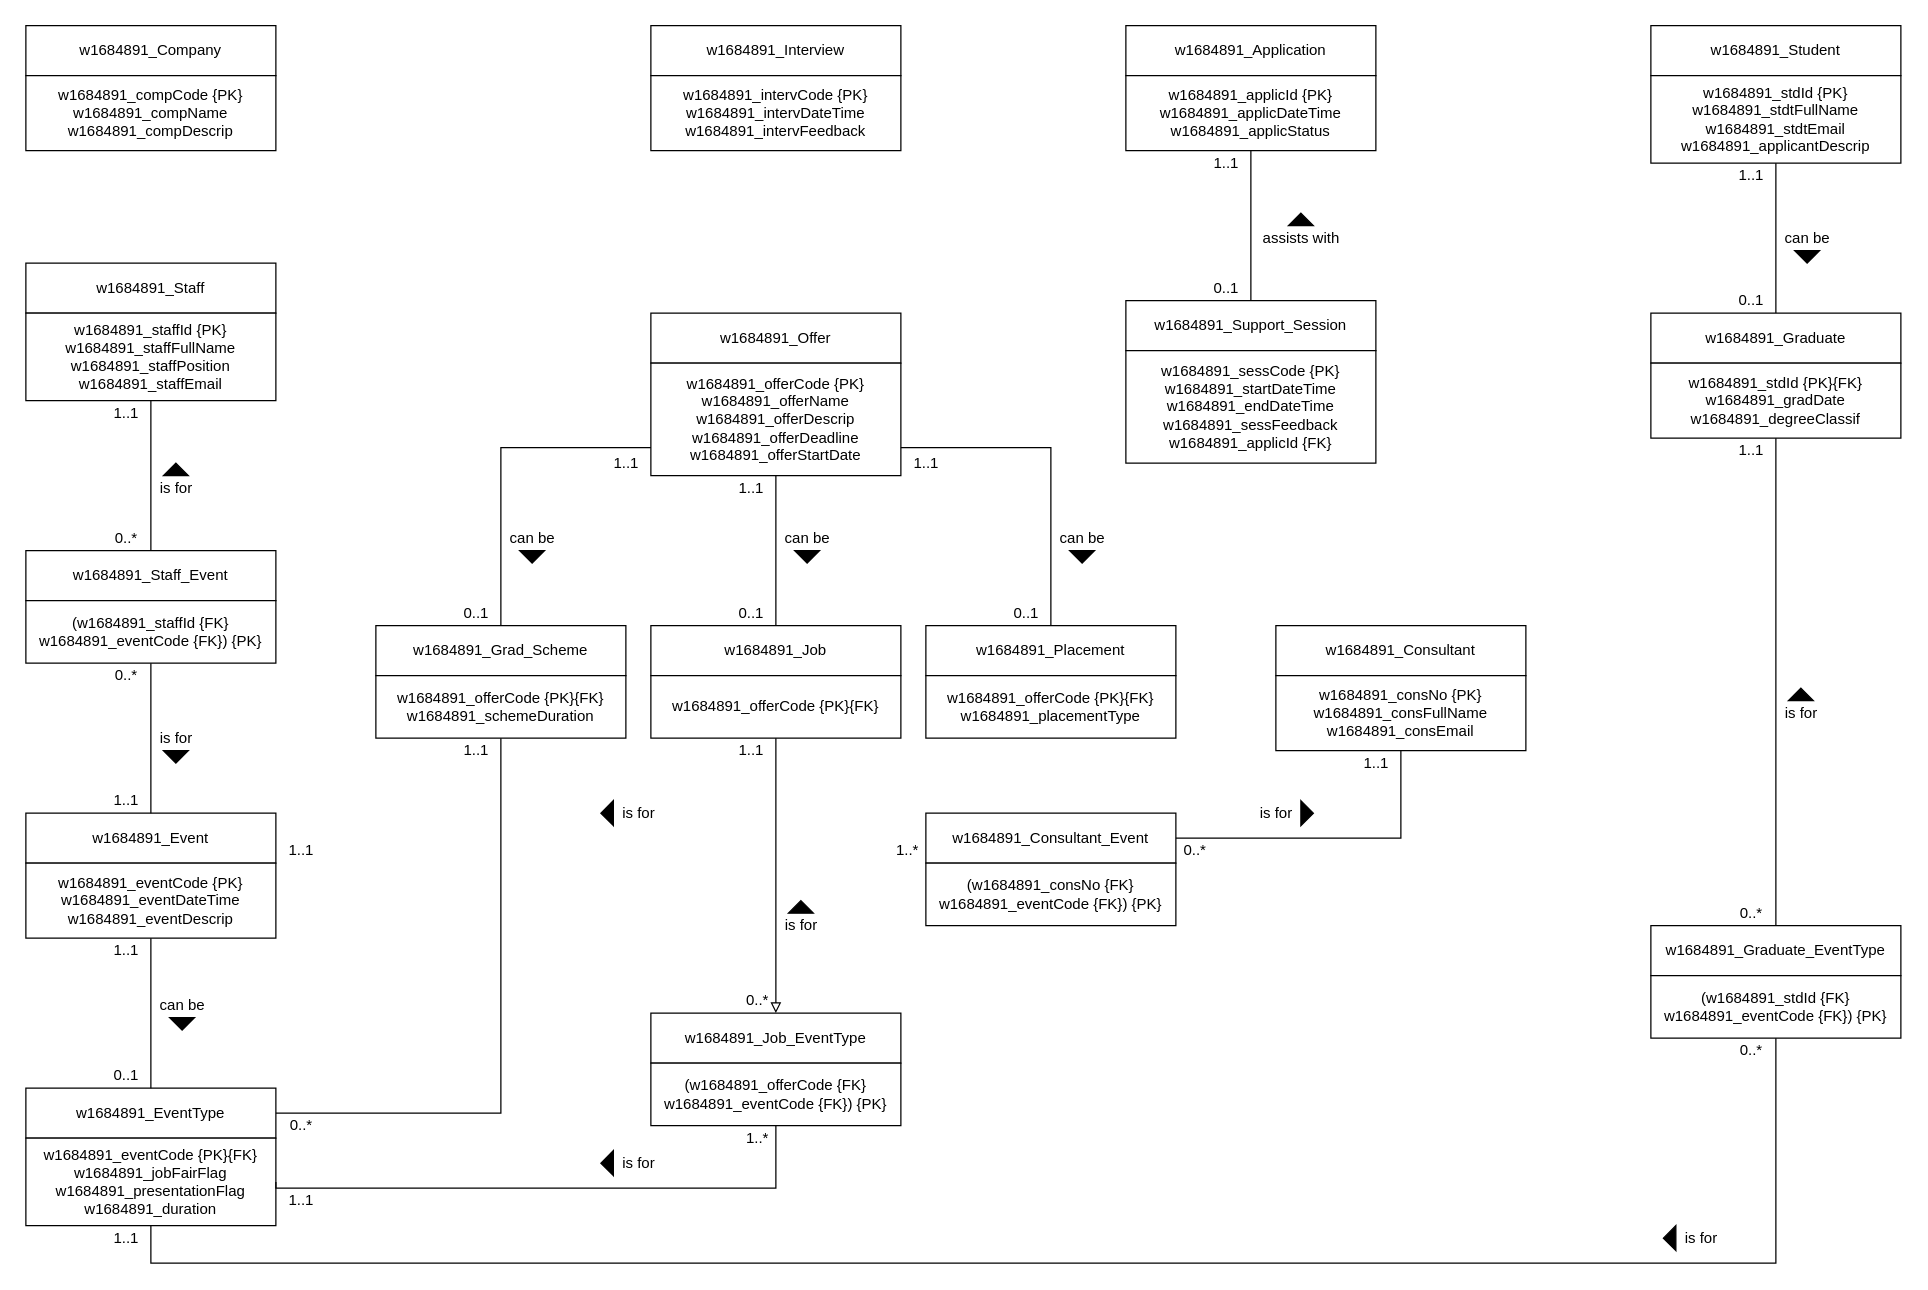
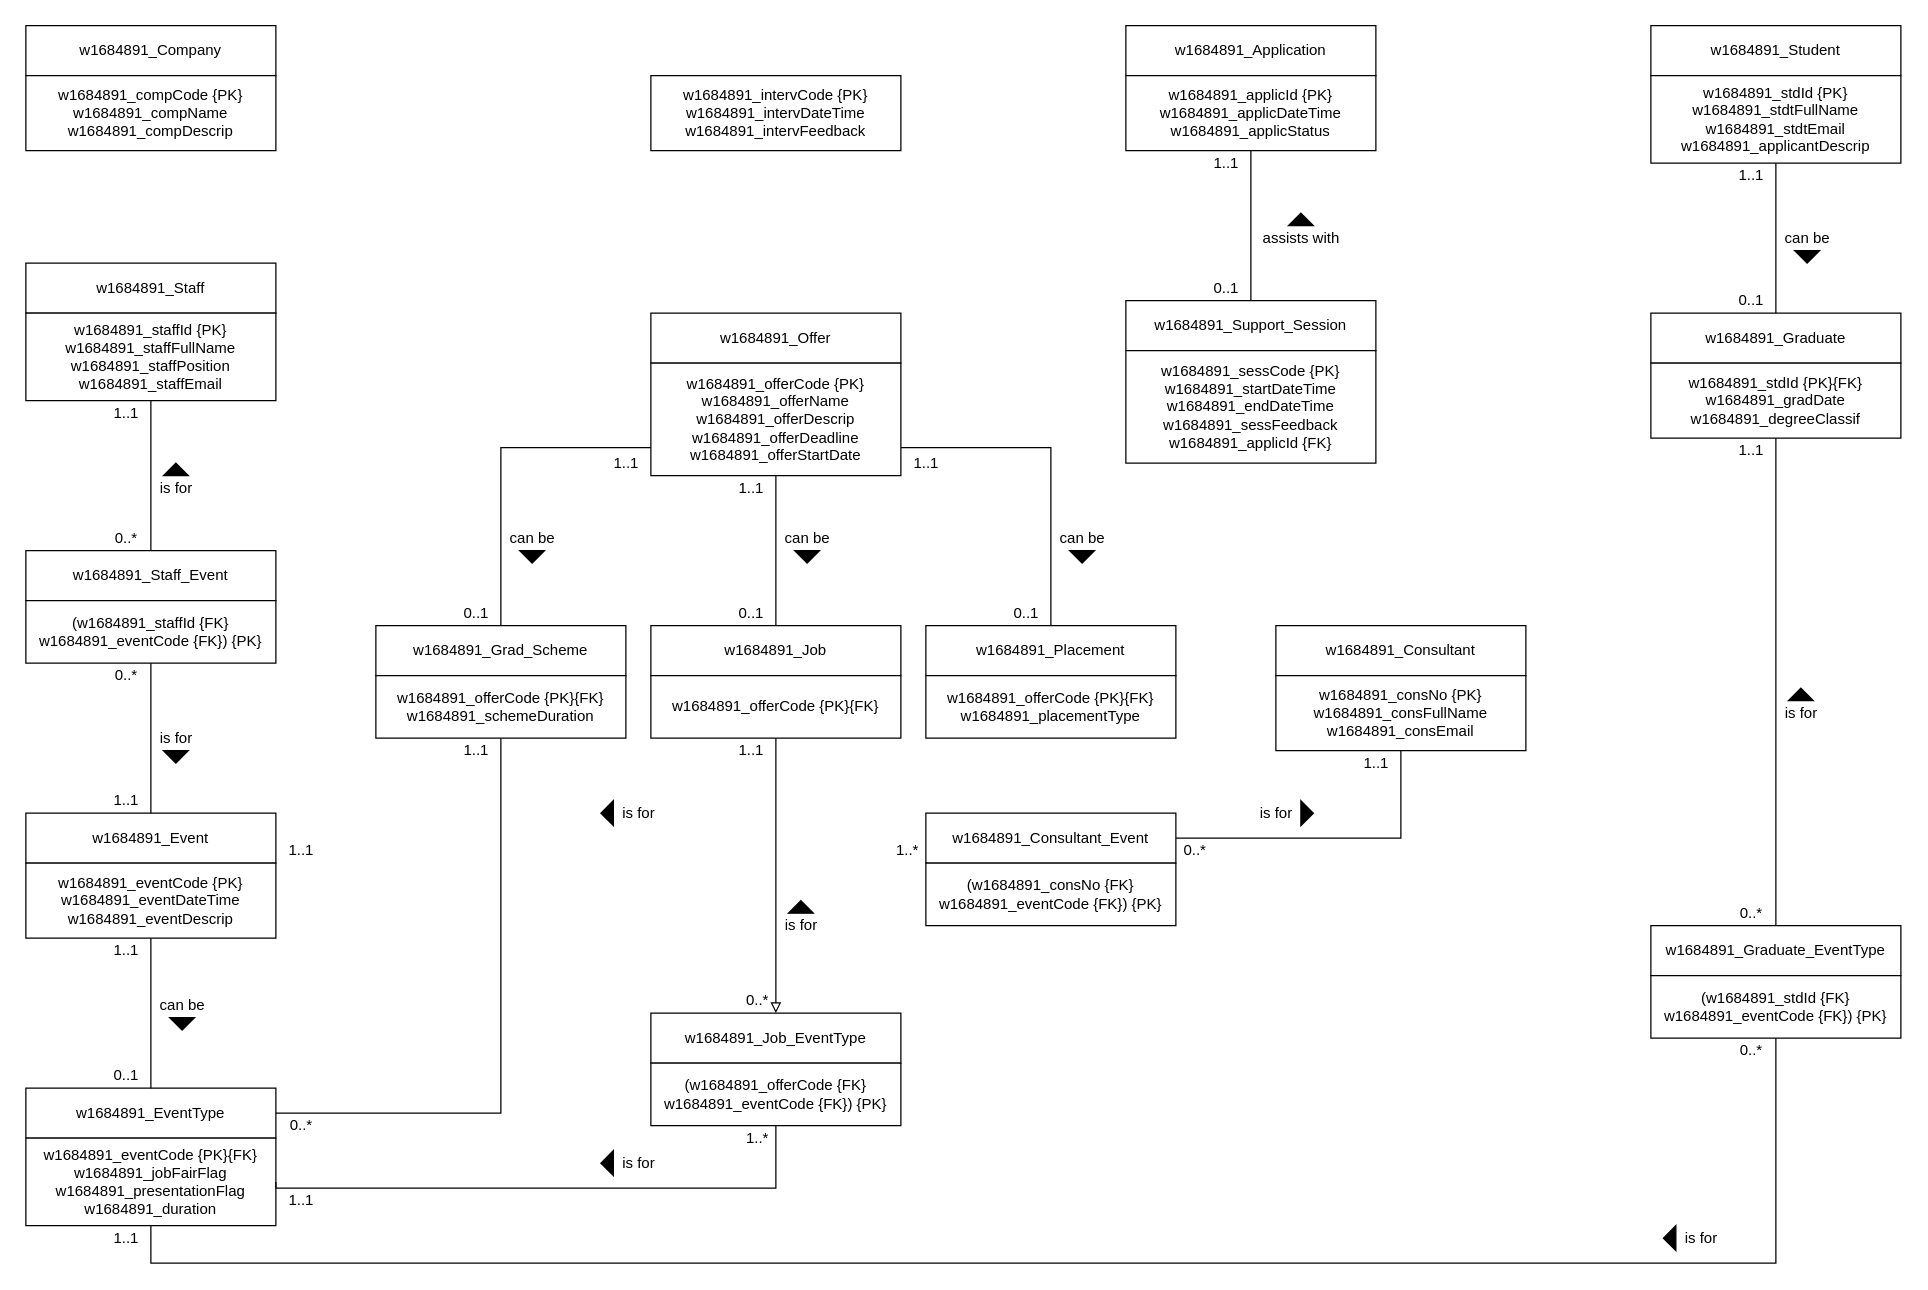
node "w1684891_Interview": removed
